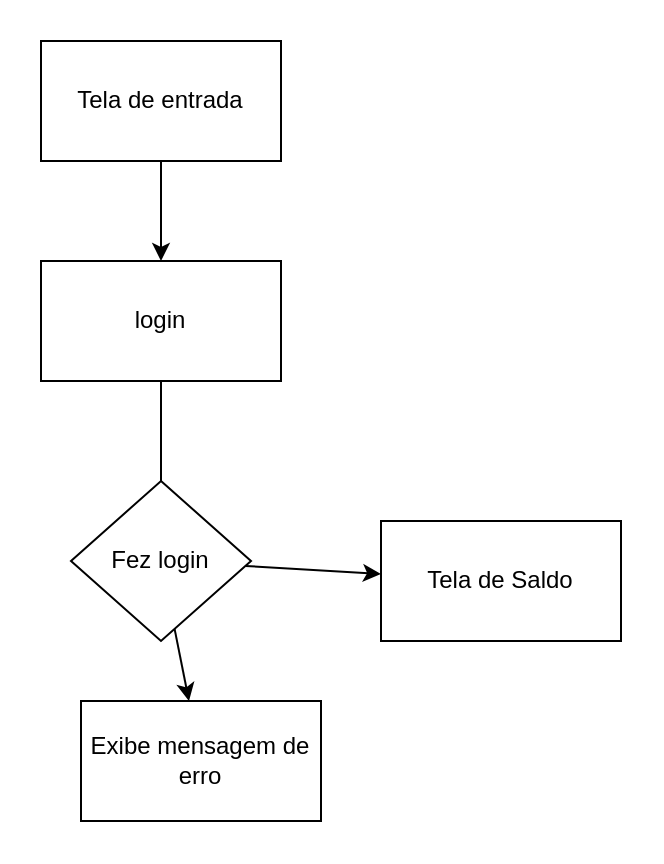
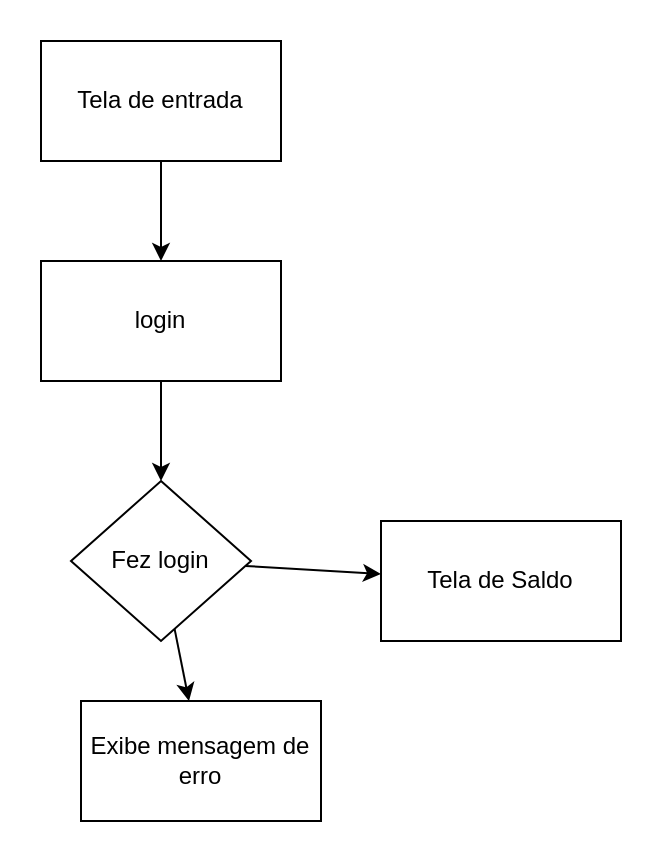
edge "login" -- "Fez login": arrowhead none -> classic
